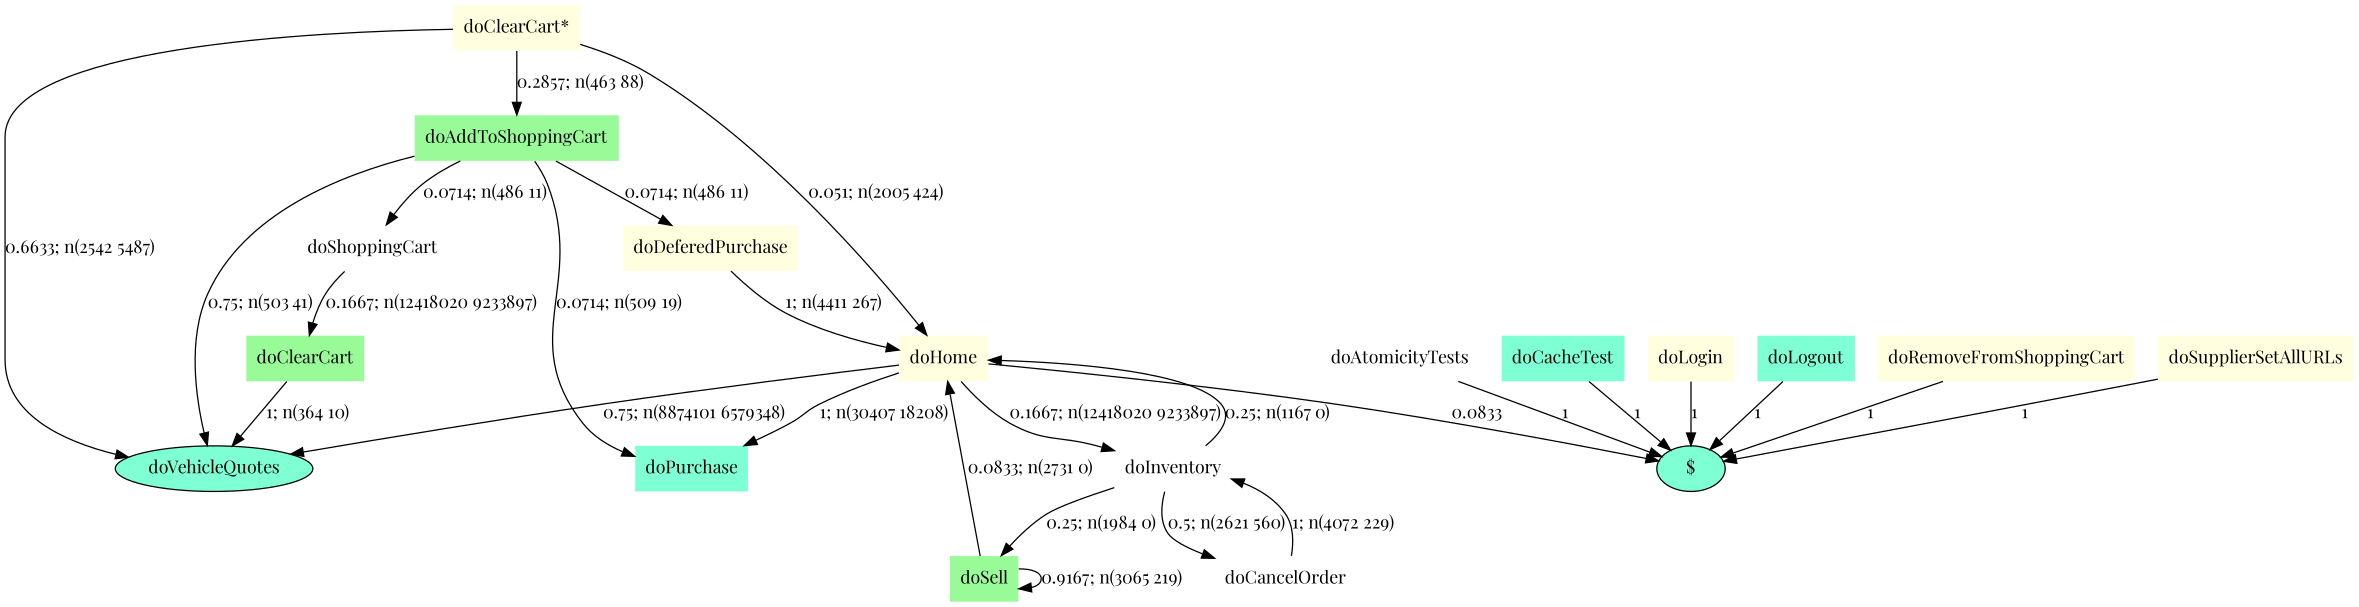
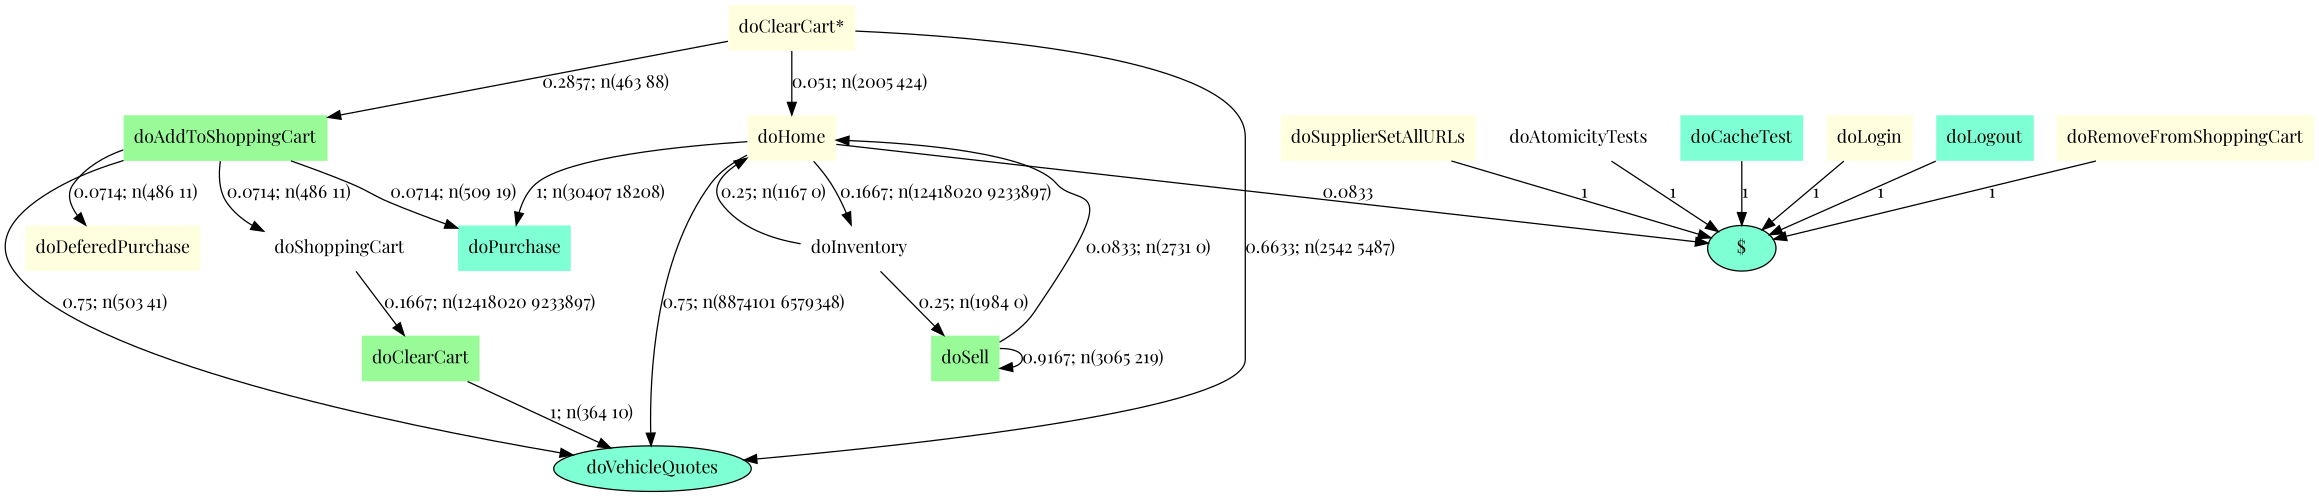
edge "doDeferedPurchase" -> "doHome": removed, label "1; n(4411 267)"
node "doCancelOrder": removed
